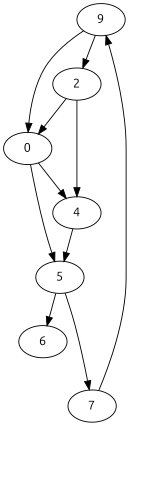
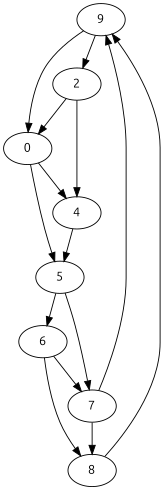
edge "6" -> "7": added
node "8": added
